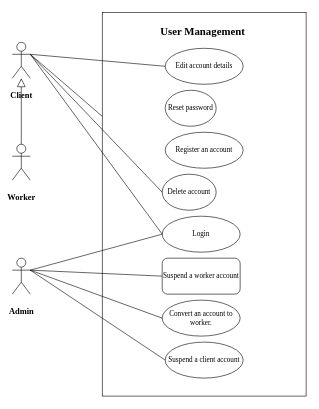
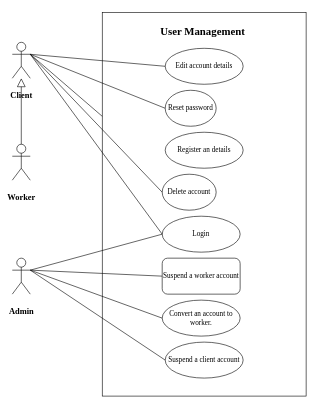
edge "Client" -- "Reset password": added
node "Register an account": label "Register an account" -> "Register an details"
